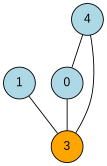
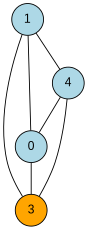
edge "1" -- "4": added
edge "1" -- "0": added
